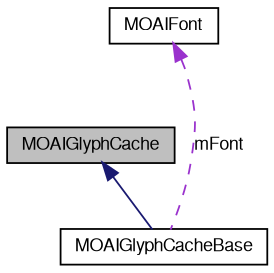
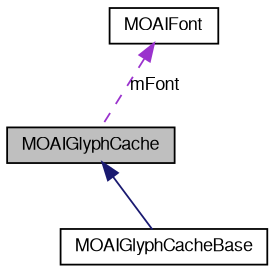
edge "MOAIGlyphCacheBase" -> "MOAIFont": now "MOAIGlyphCache" -> "MOAIFont"
